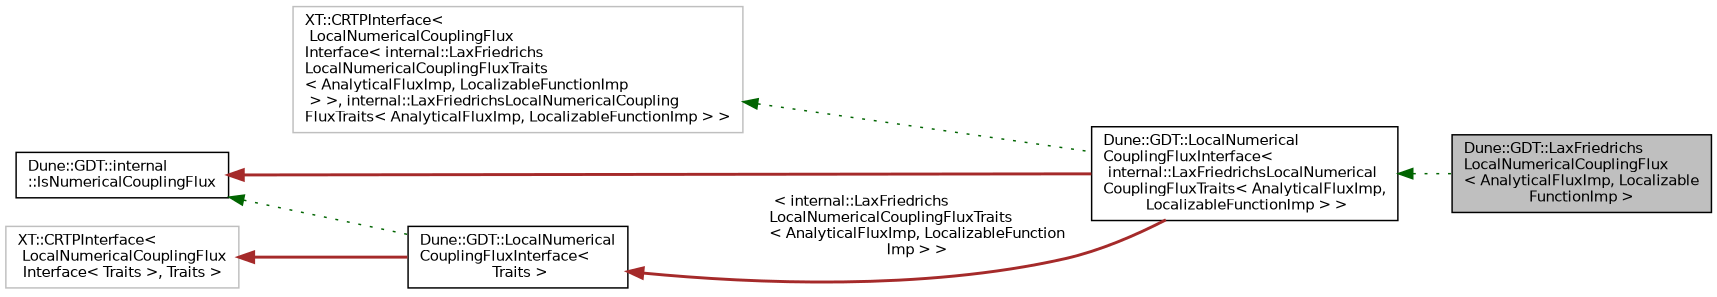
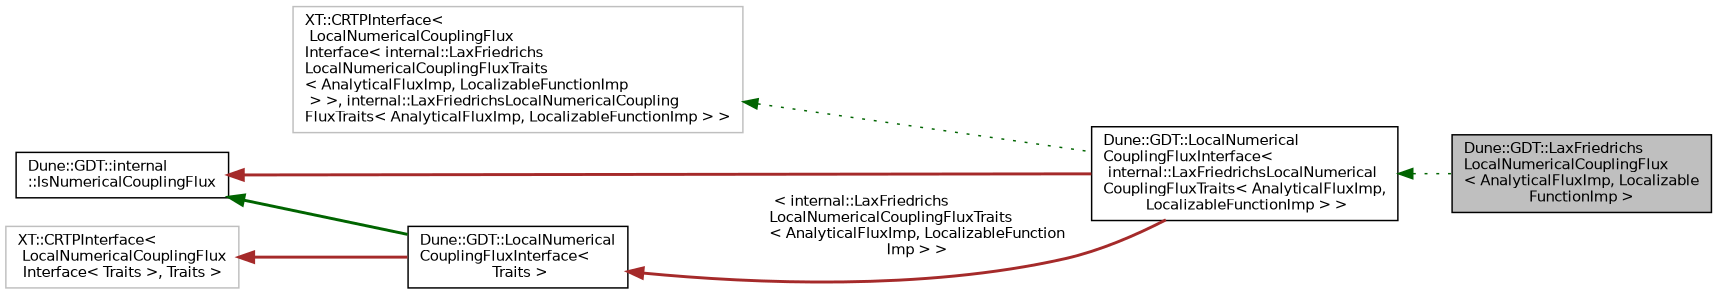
edge "Dune::GDT::LocalNumerical CouplingFluxInterface< Traits >" -> "Dune::GDT::internal ::IsNumericalCouplingFlux": style dotted -> bold
